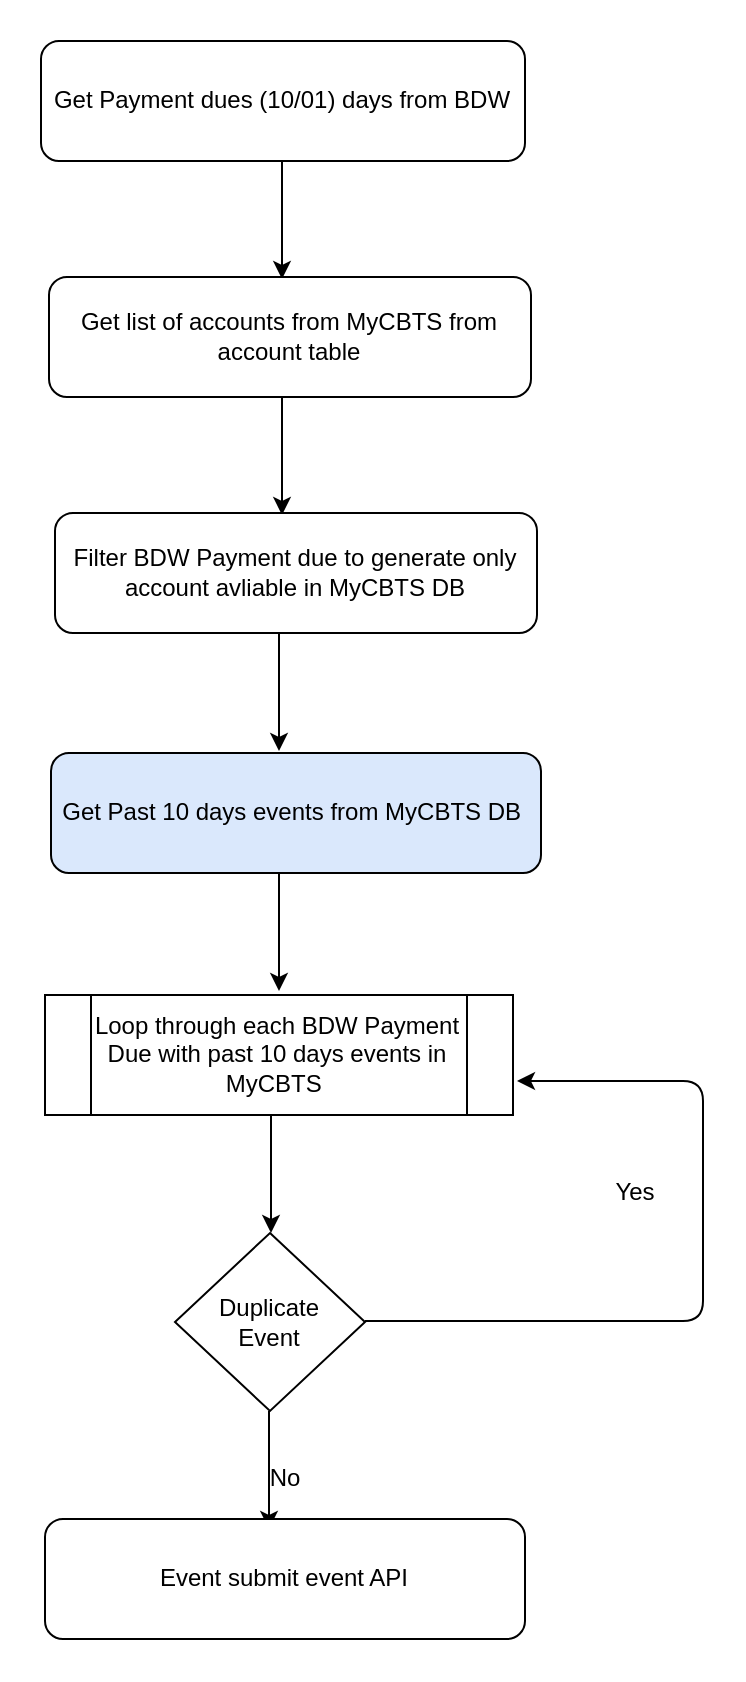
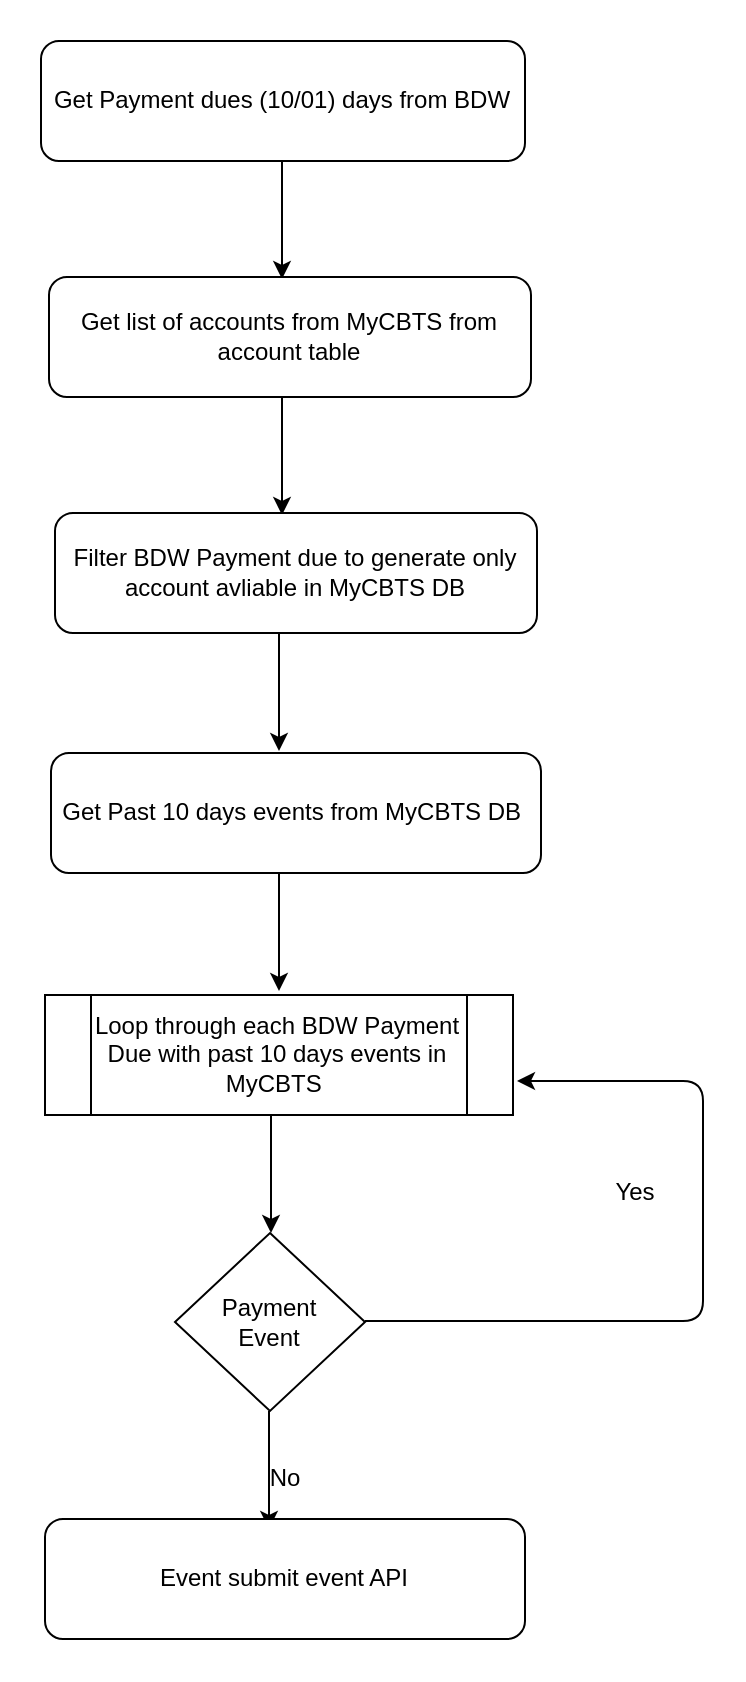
node "Get Past 10 days events from MyCBTS DB": fillcolor #dae8fc -> #ffffff
node "Duplicate Event": label "Duplicate Event" -> "Payment Event"
